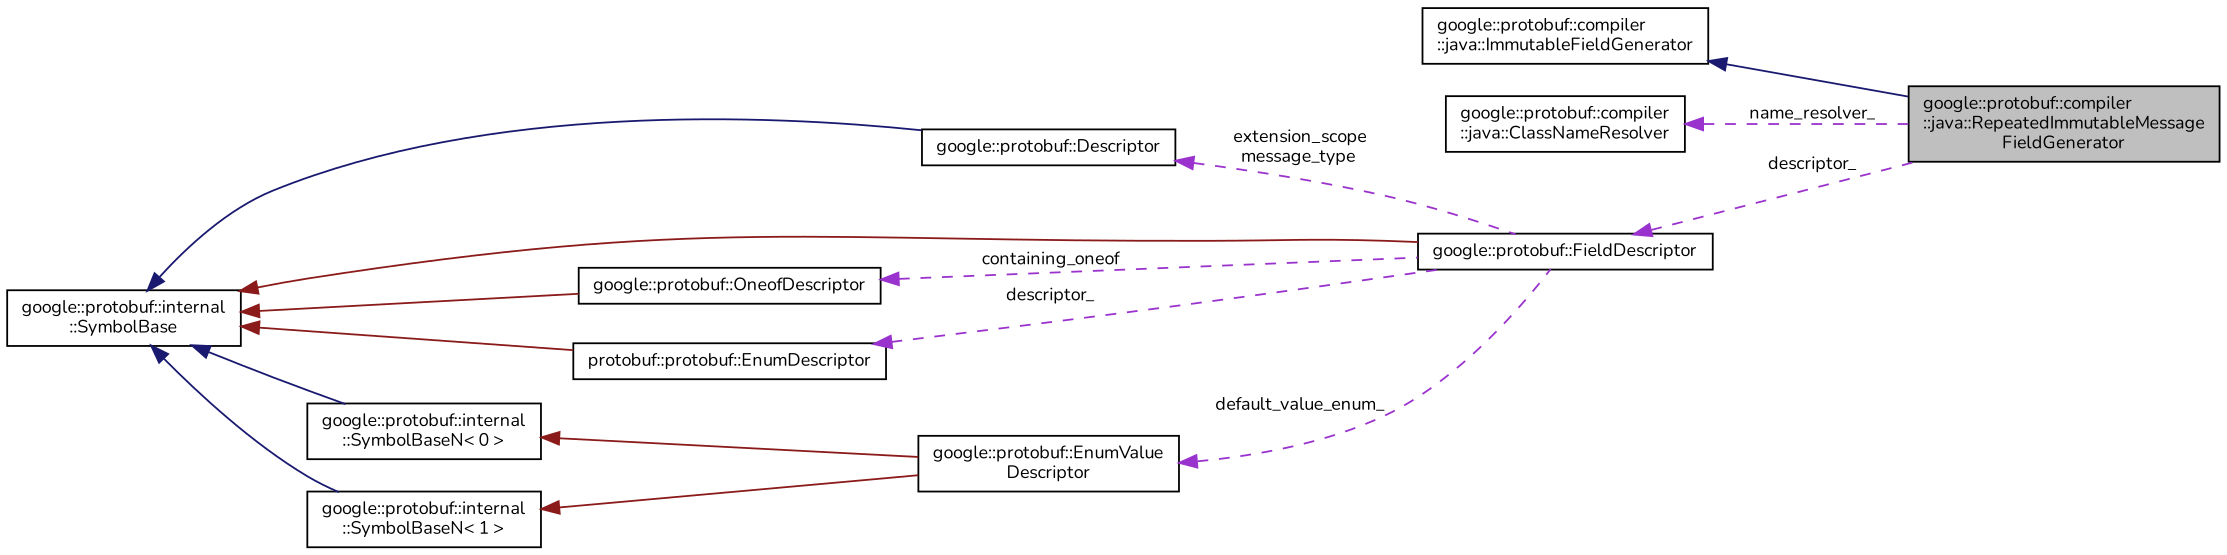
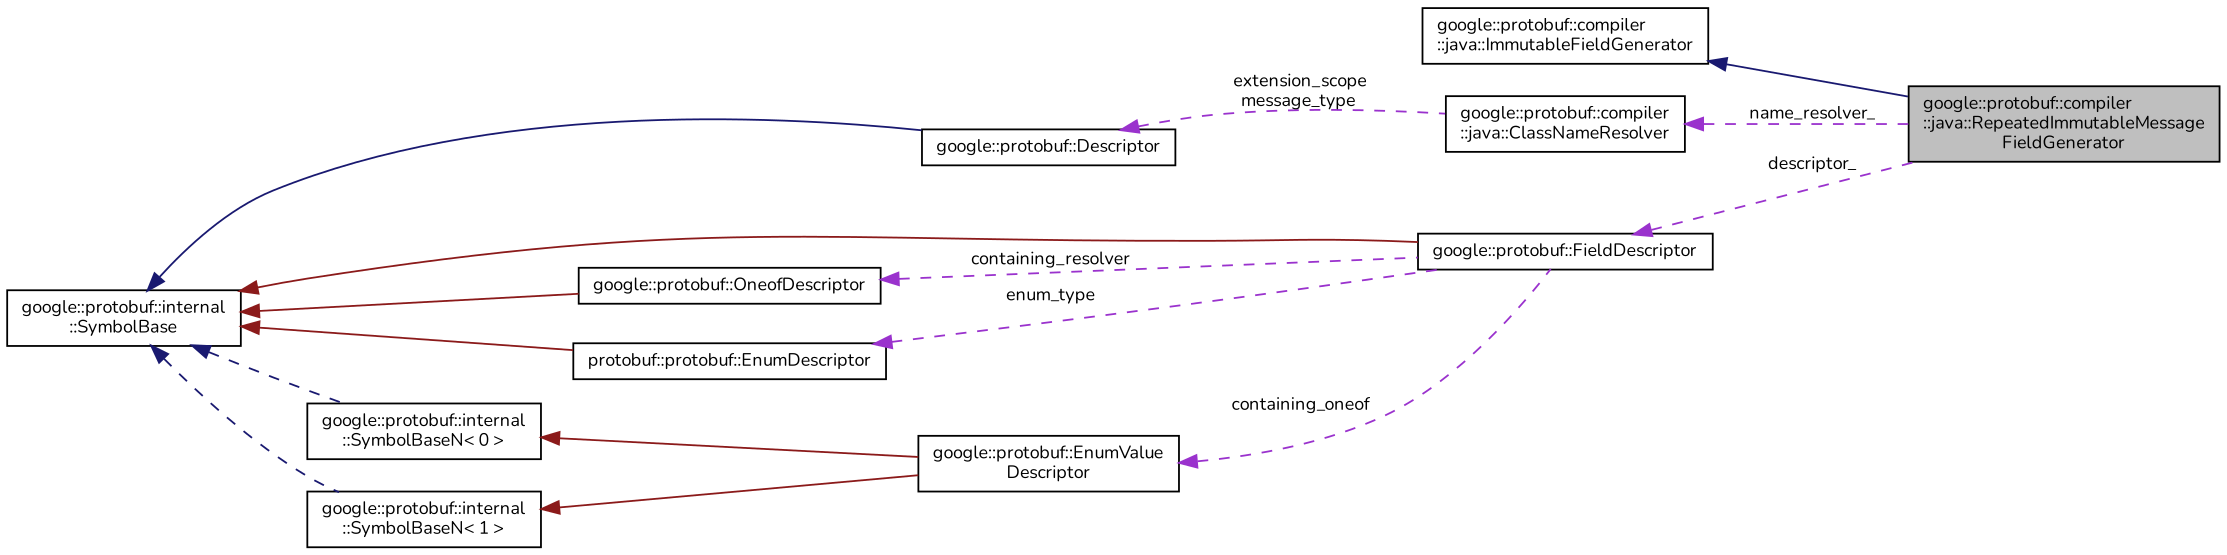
edge "google::protobuf::FieldDescriptor" -> "google::protobuf::Descriptor": now "google::protobuf::compiler ::java::ClassNameResolver" -> "google::protobuf::Descriptor"
edge "google::protobuf::FieldDescriptor" -> "google::protobuf::OneofDescriptor": label " containing_oneof" -> " containing_resolver"
edge "google::protobuf::FieldDescriptor" -> "protobuf::protobuf::EnumDescriptor": label " descriptor_" -> " enum_type"
edge "google::protobuf::internal ::SymbolBaseN< 0 >" -> "google::protobuf::internal ::SymbolBase": style solid -> dashed
edge "google::protobuf::FieldDescriptor" -> "google::protobuf::EnumValue Descriptor": label " default_value_enum_" -> " containing_oneof"
edge "google::protobuf::internal ::SymbolBaseN< 1 >" -> "google::protobuf::internal ::SymbolBase": style solid -> dashed
